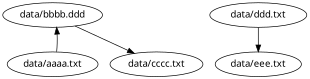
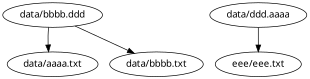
node "data/ddd.txt": label "data/ddd.txt" -> "data/ddd.aaaa"
edge "data/aaaa.txt" -> "data/bbbb.ddd": reversed
node "data/cccc.txt": label "data/cccc.txt" -> "data/bbbb.txt"
node "data/eee.txt": label "data/eee.txt" -> "eee/eee.txt"
